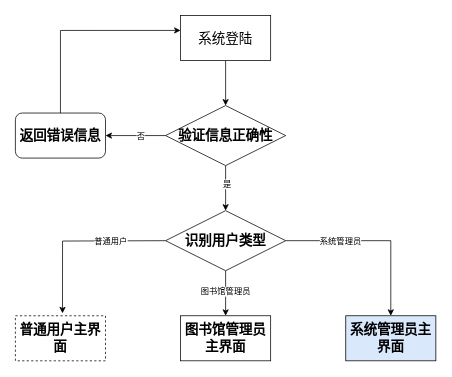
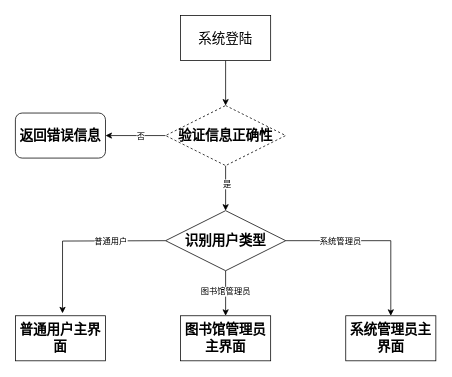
edge "返回错误信息" -> "系统登陆": removed
node "验证信息正确性": style solid -> dashed
node "普通用户主界面": style dashed -> solid
node "系统管理员主界面": fillcolor #dae8fc -> #ffffff
